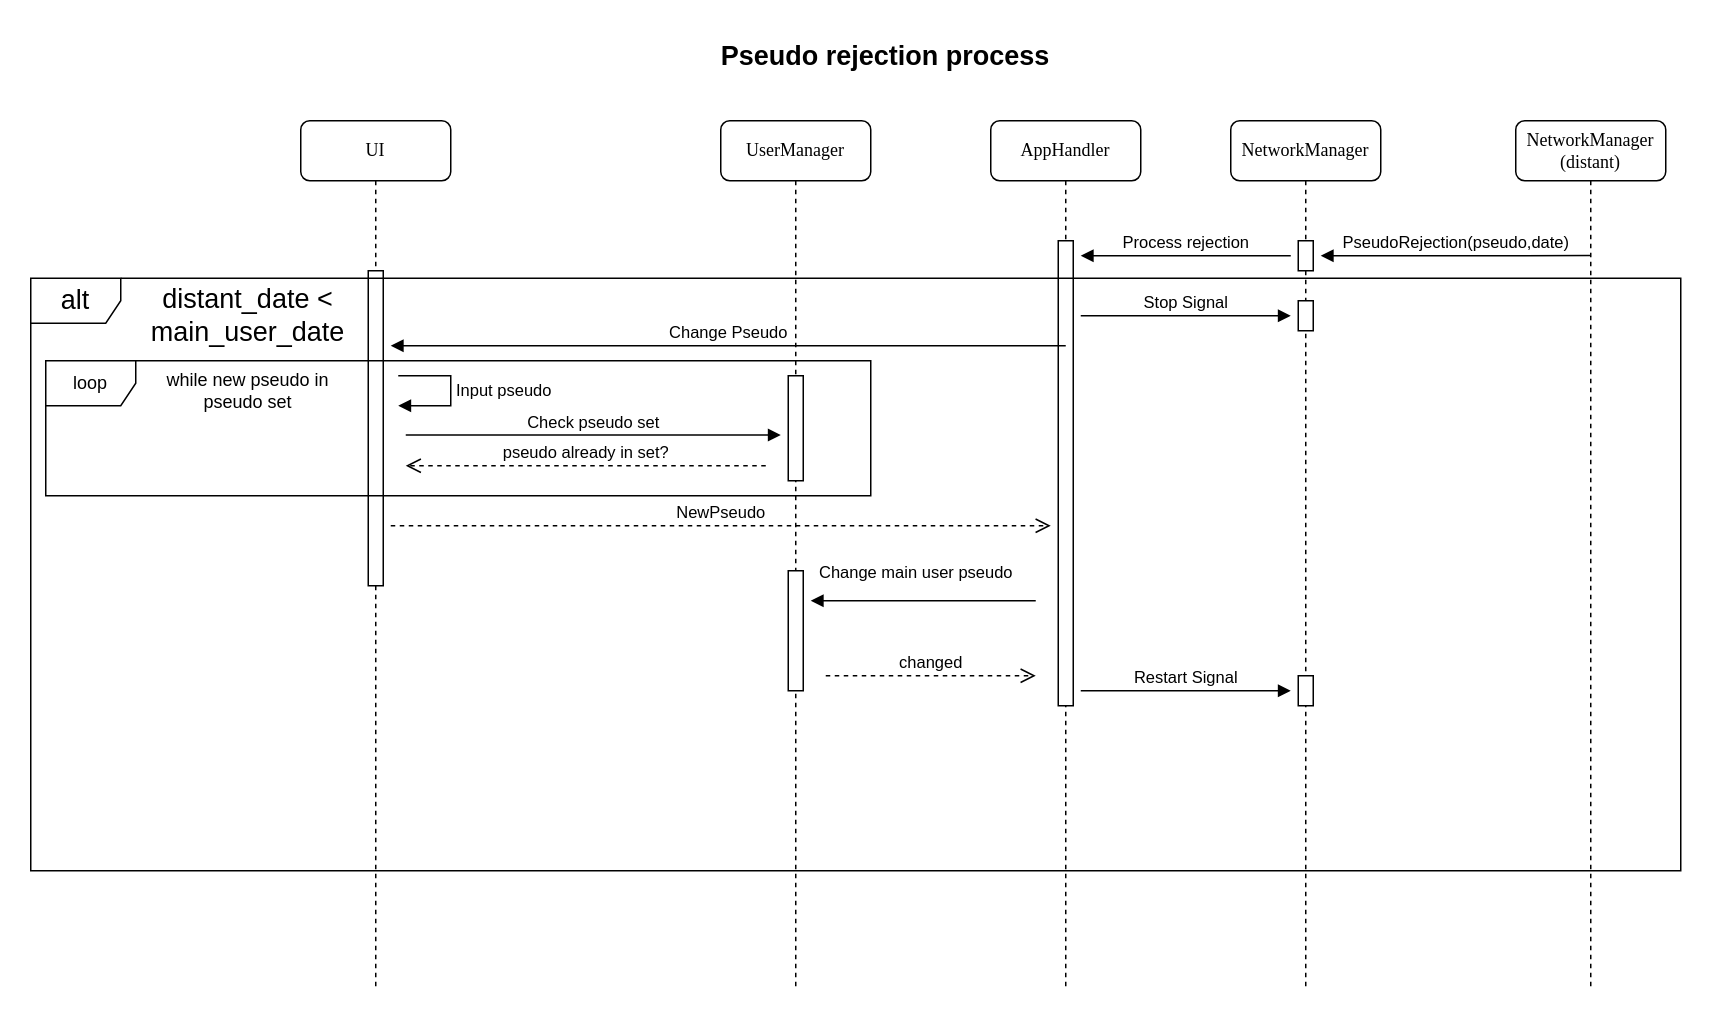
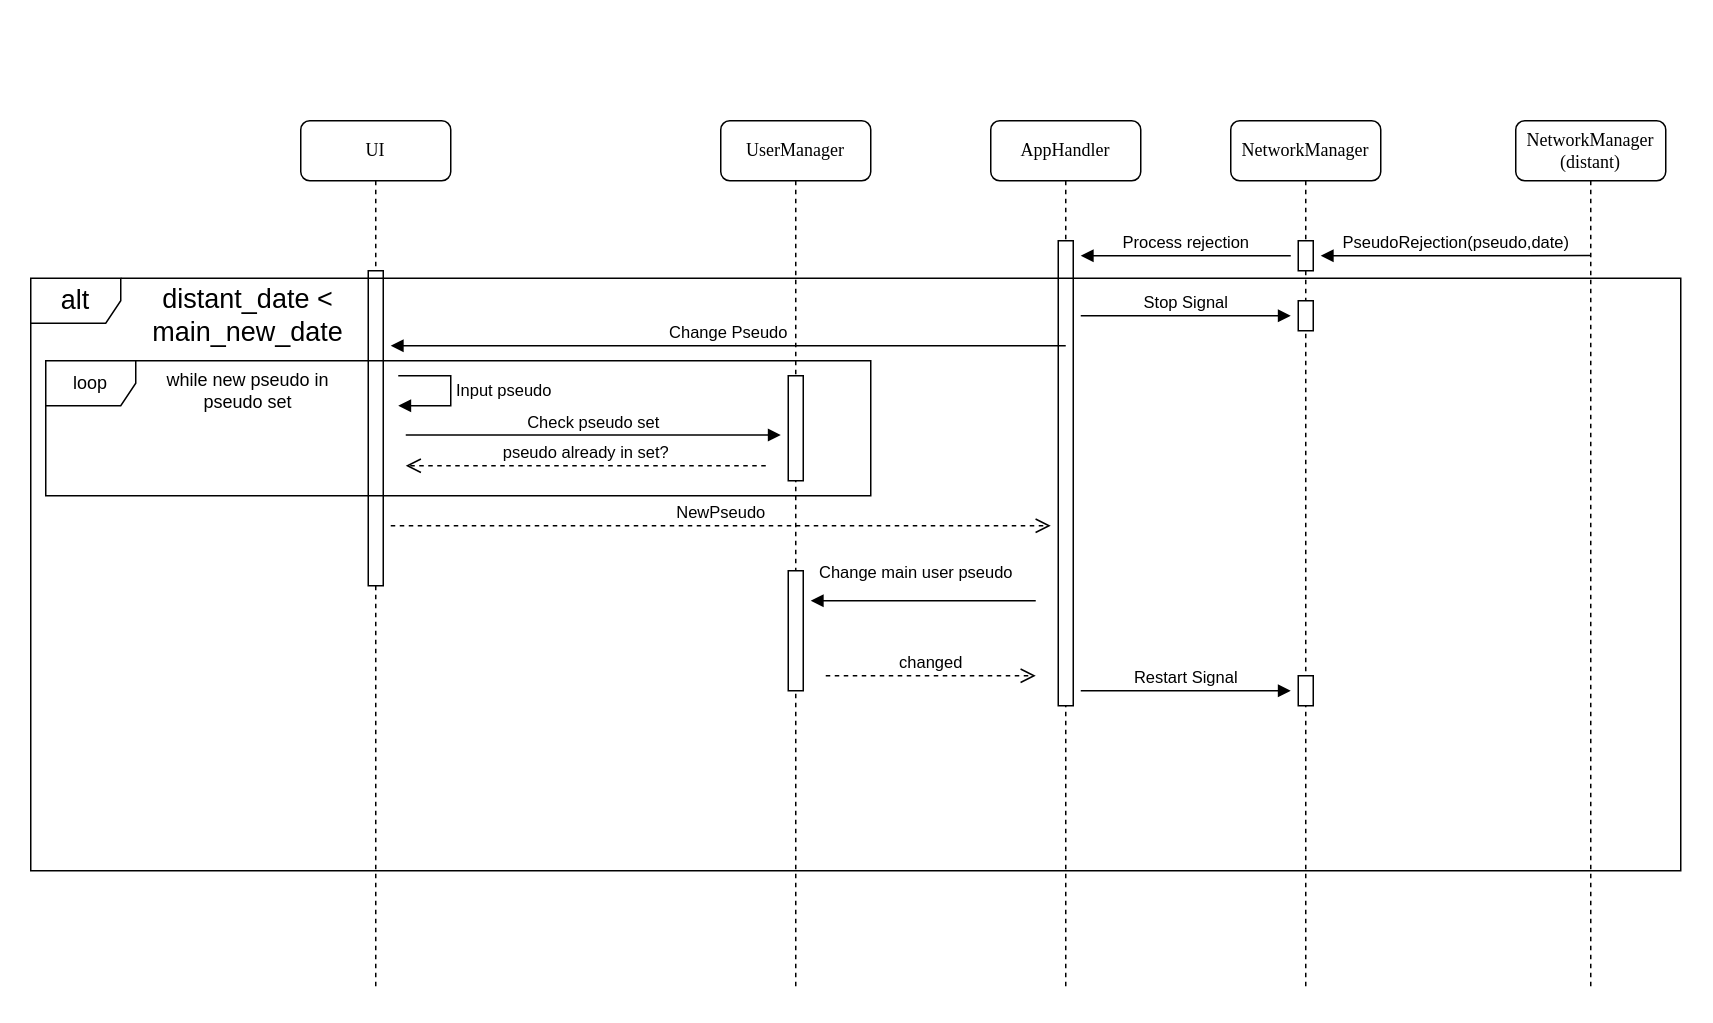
node "Pseudo rejection process": removed
node "distant_date < main_user_date": label "distant_date < main_user_date" -> "distant_date < main_new_date"
